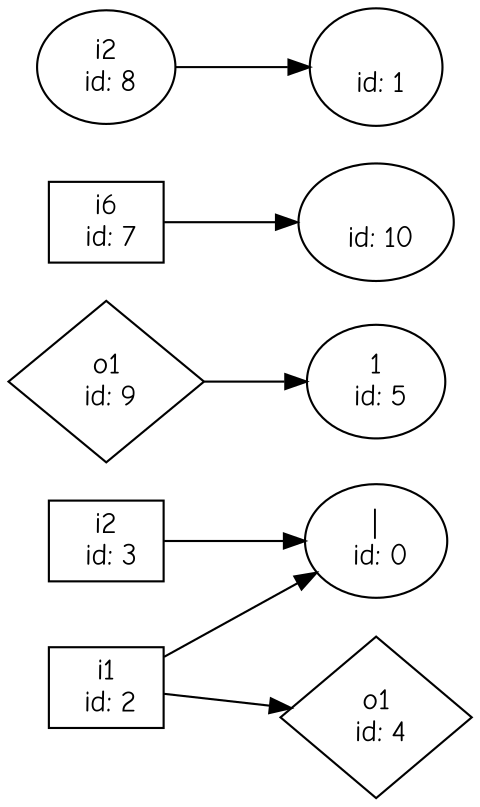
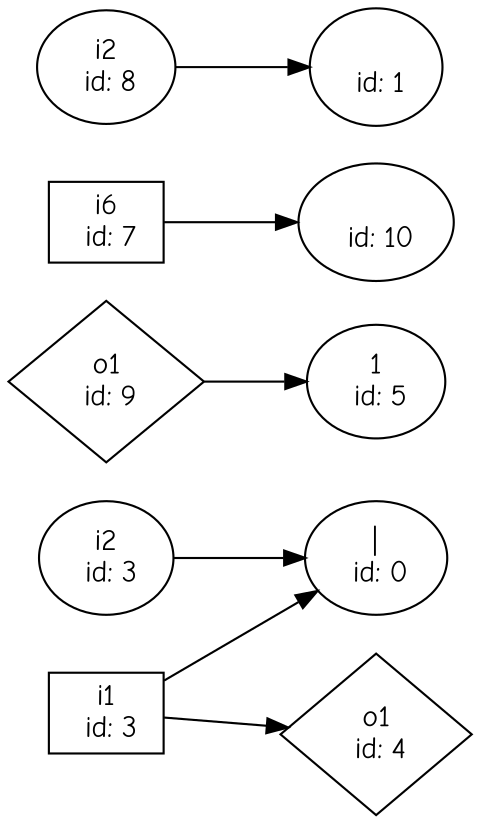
node "i2 id: 3": shape box -> ellipse
node "i1 id: 2": label "i1 id: 2" -> "i1 id: 3"
